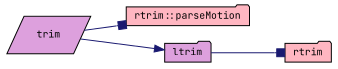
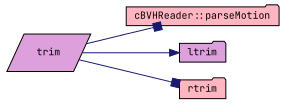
node "rtrim::parseMotion": label "rtrim::parseMotion" -> "cBVHReader::parseMotion"
edge "ltrim" -> "rtrim": now "trim" -> "rtrim"
